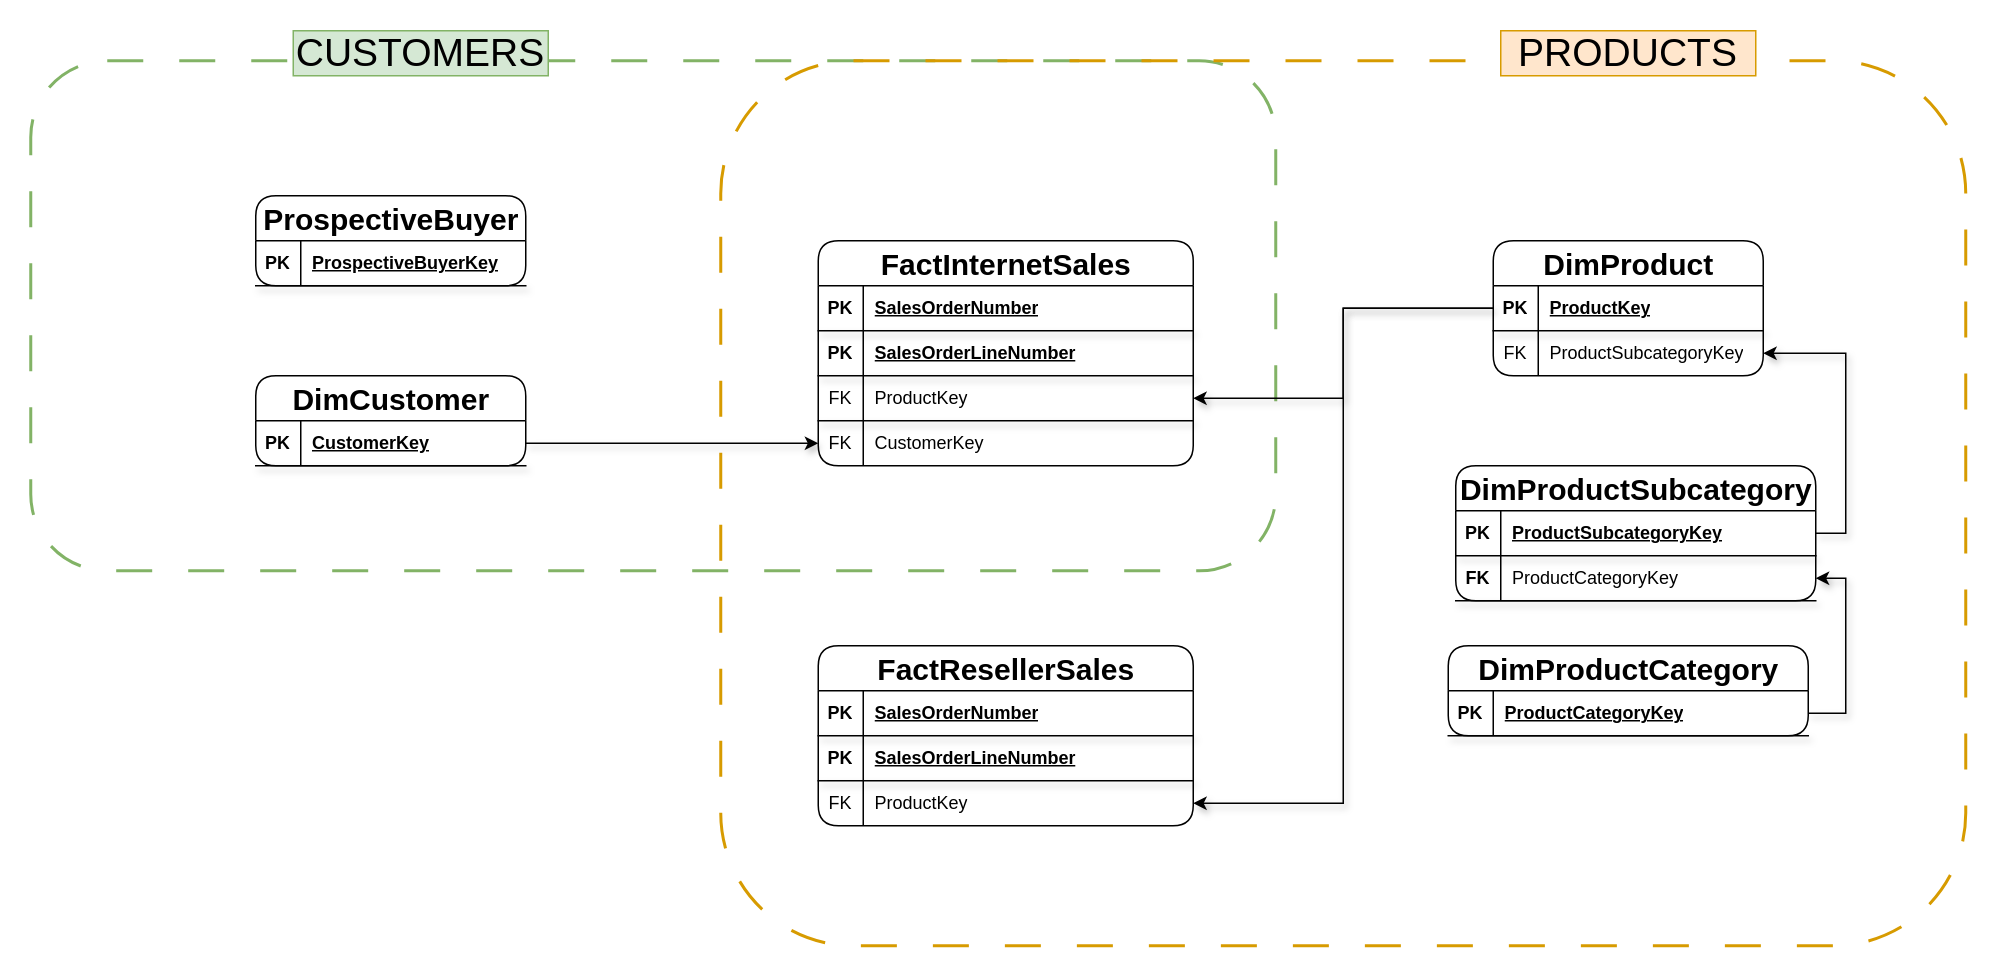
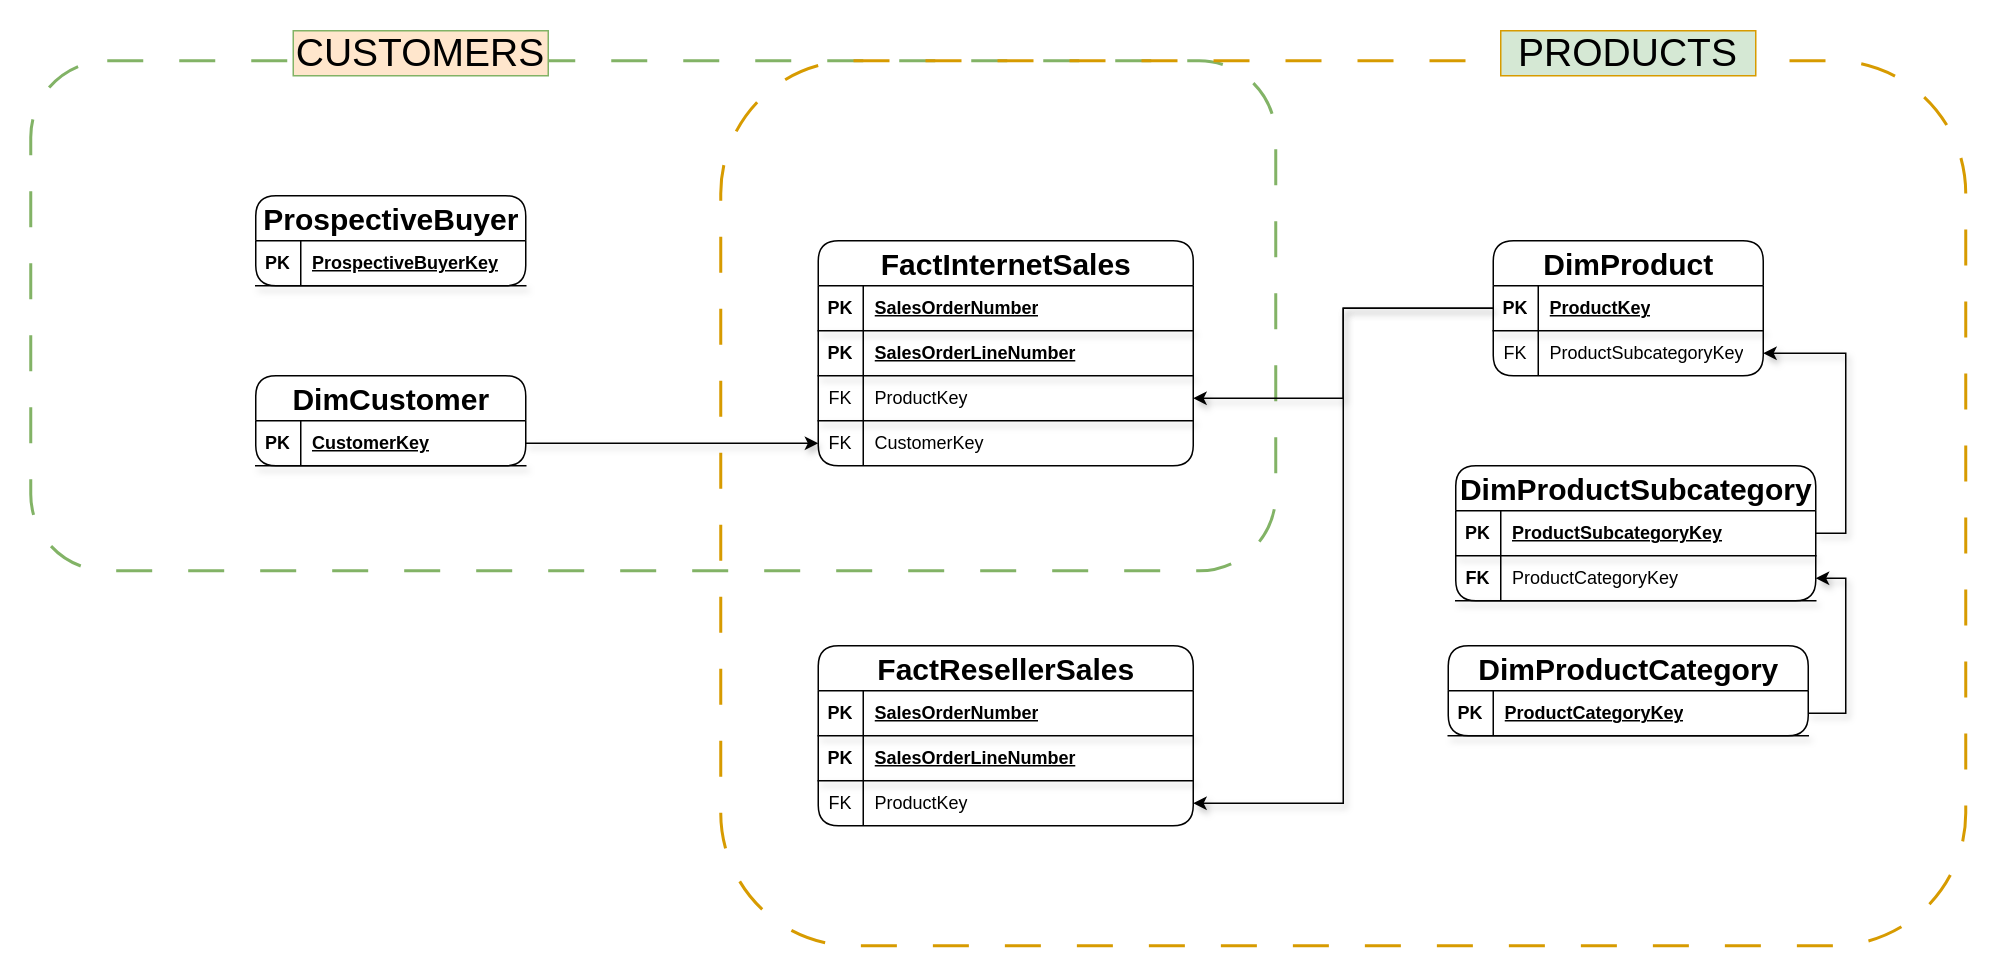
node "CUSTOMERS": fillcolor #d5e8d4 -> #ffe6cc
node "PRODUCTS": fillcolor #ffe6cc -> #d5e8d4
